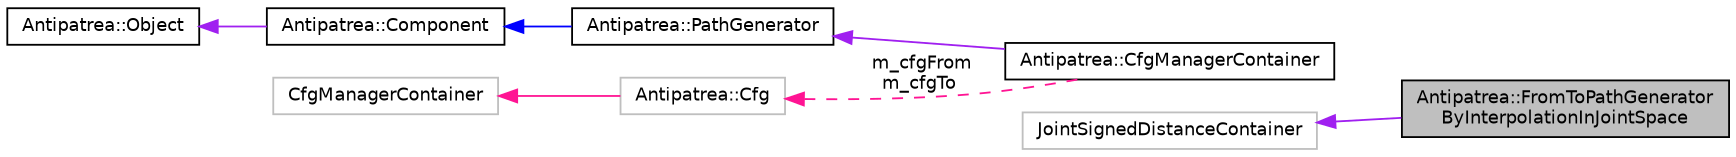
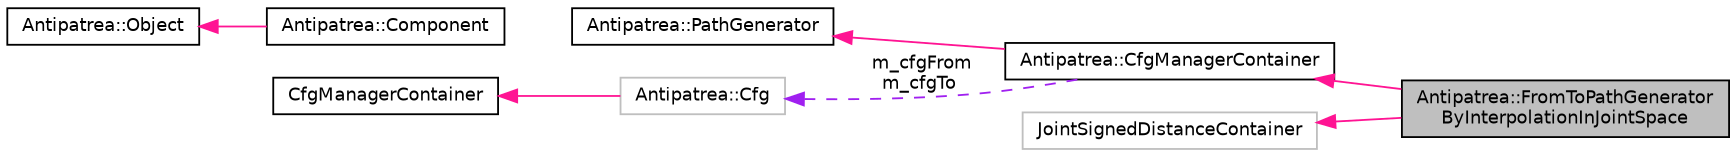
edge "Antipatrea::Component" -> "Antipatrea::Object": color purple -> deeppink
edge "Antipatrea::PathGenerator" -> "Antipatrea::Component": removed
edge "Antipatrea::CfgManagerContainer" -> "Antipatrea::PathGenerator": color purple -> deeppink
edge "Antipatrea::FromToPathGenerator ByInterpolationInJointSpace" -> "Antipatrea::CfgManagerContainer": added
node "CfgManagerContainer": color grey75 -> black
edge "Antipatrea::CfgManagerContainer" -> "Antipatrea::Cfg": color deeppink -> purple
edge "Antipatrea::FromToPathGenerator ByInterpolationInJointSpace" -> "JointSignedDistanceContainer": color purple -> deeppink
